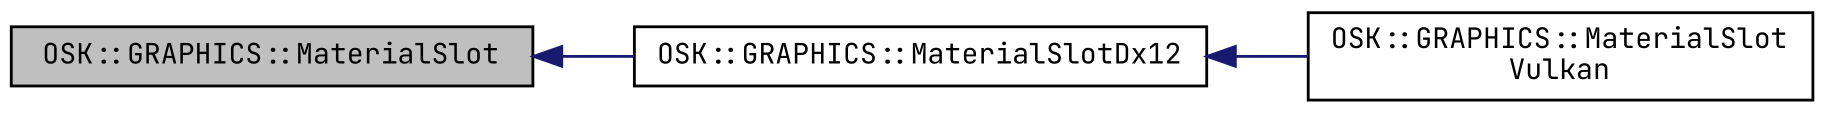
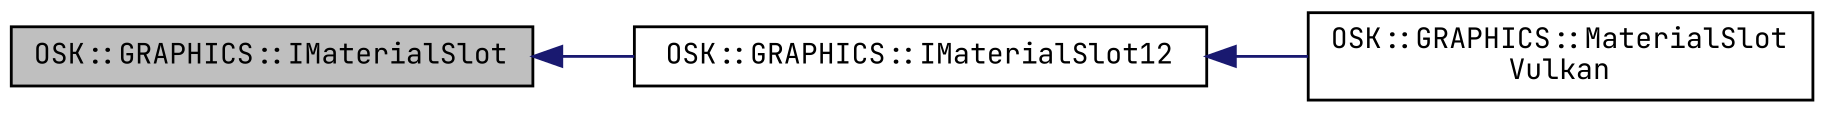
node "OSK::GRAPHICS::MaterialSlot": label "OSK::GRAPHICS::MaterialSlot" -> "OSK::GRAPHICS::IMaterialSlot"
node "OSK::GRAPHICS::MaterialSlotDx12": label "OSK::GRAPHICS::MaterialSlotDx12" -> "OSK::GRAPHICS::IMaterialSlot12"
